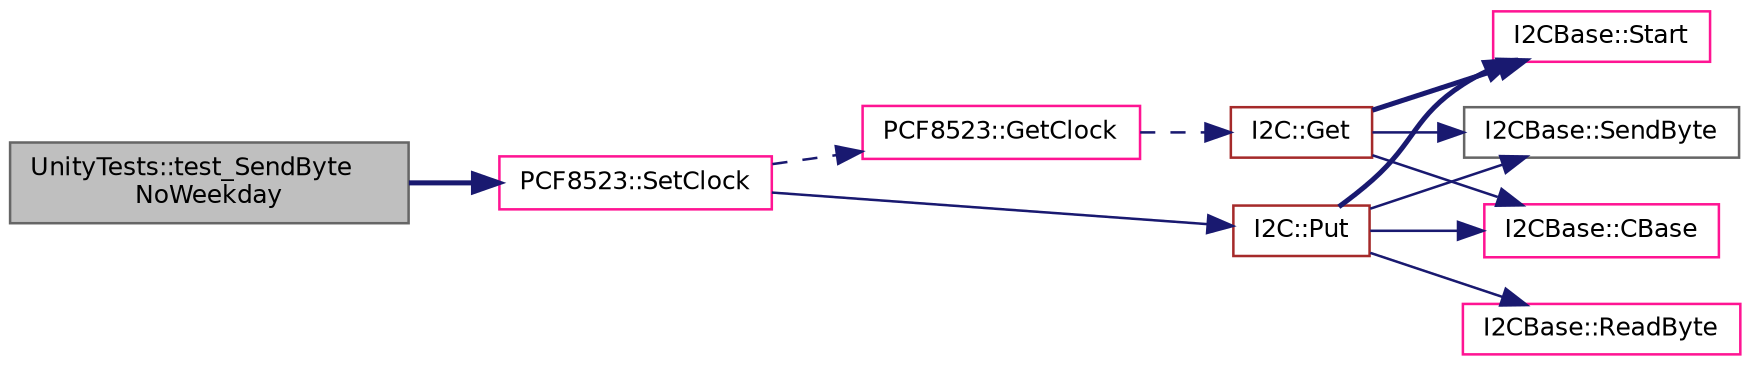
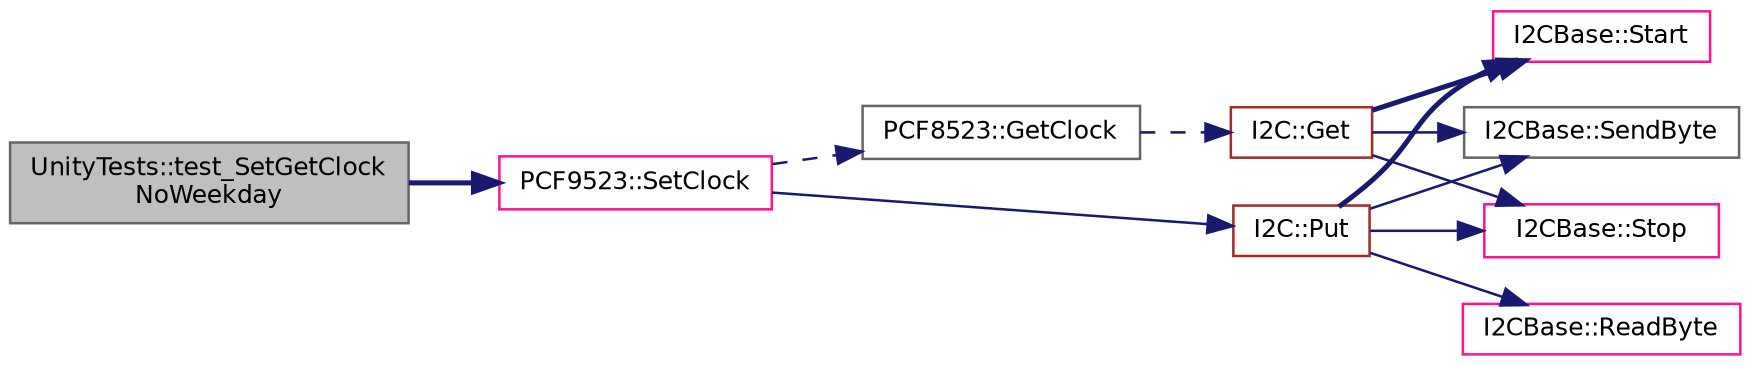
node "PCF8523::GetClock": color deeppink -> gray40
node "UnityTests::test_SendByte NoWeekday": label "UnityTests::test_SendByte NoWeekday" -> "UnityTests::test_SetGetClock NoWeekday"
node "PCF8523::SetClock": label "PCF8523::SetClock" -> "PCF9523::SetClock"
node "I2CBase::CBase": label "I2CBase::CBase" -> "I2CBase::Stop"
